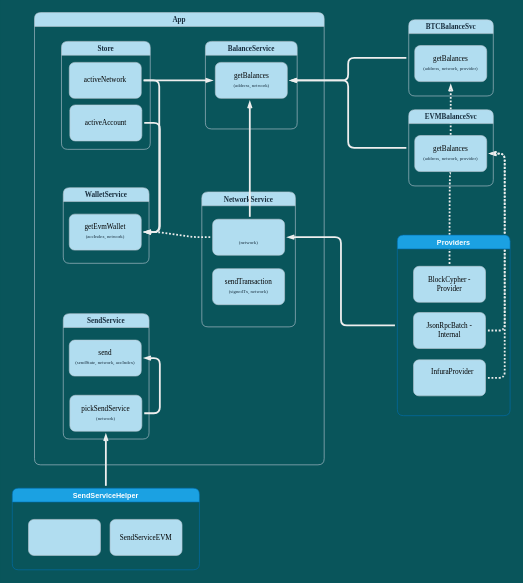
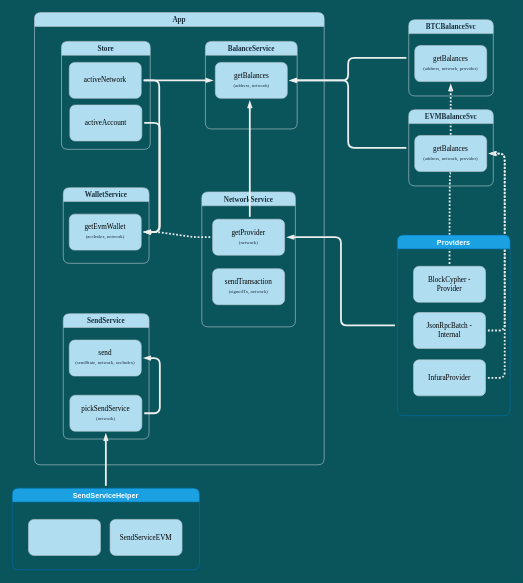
node "getProvider": added
node "InfuraProvider": moved (453, 372) -> (450, 378)
